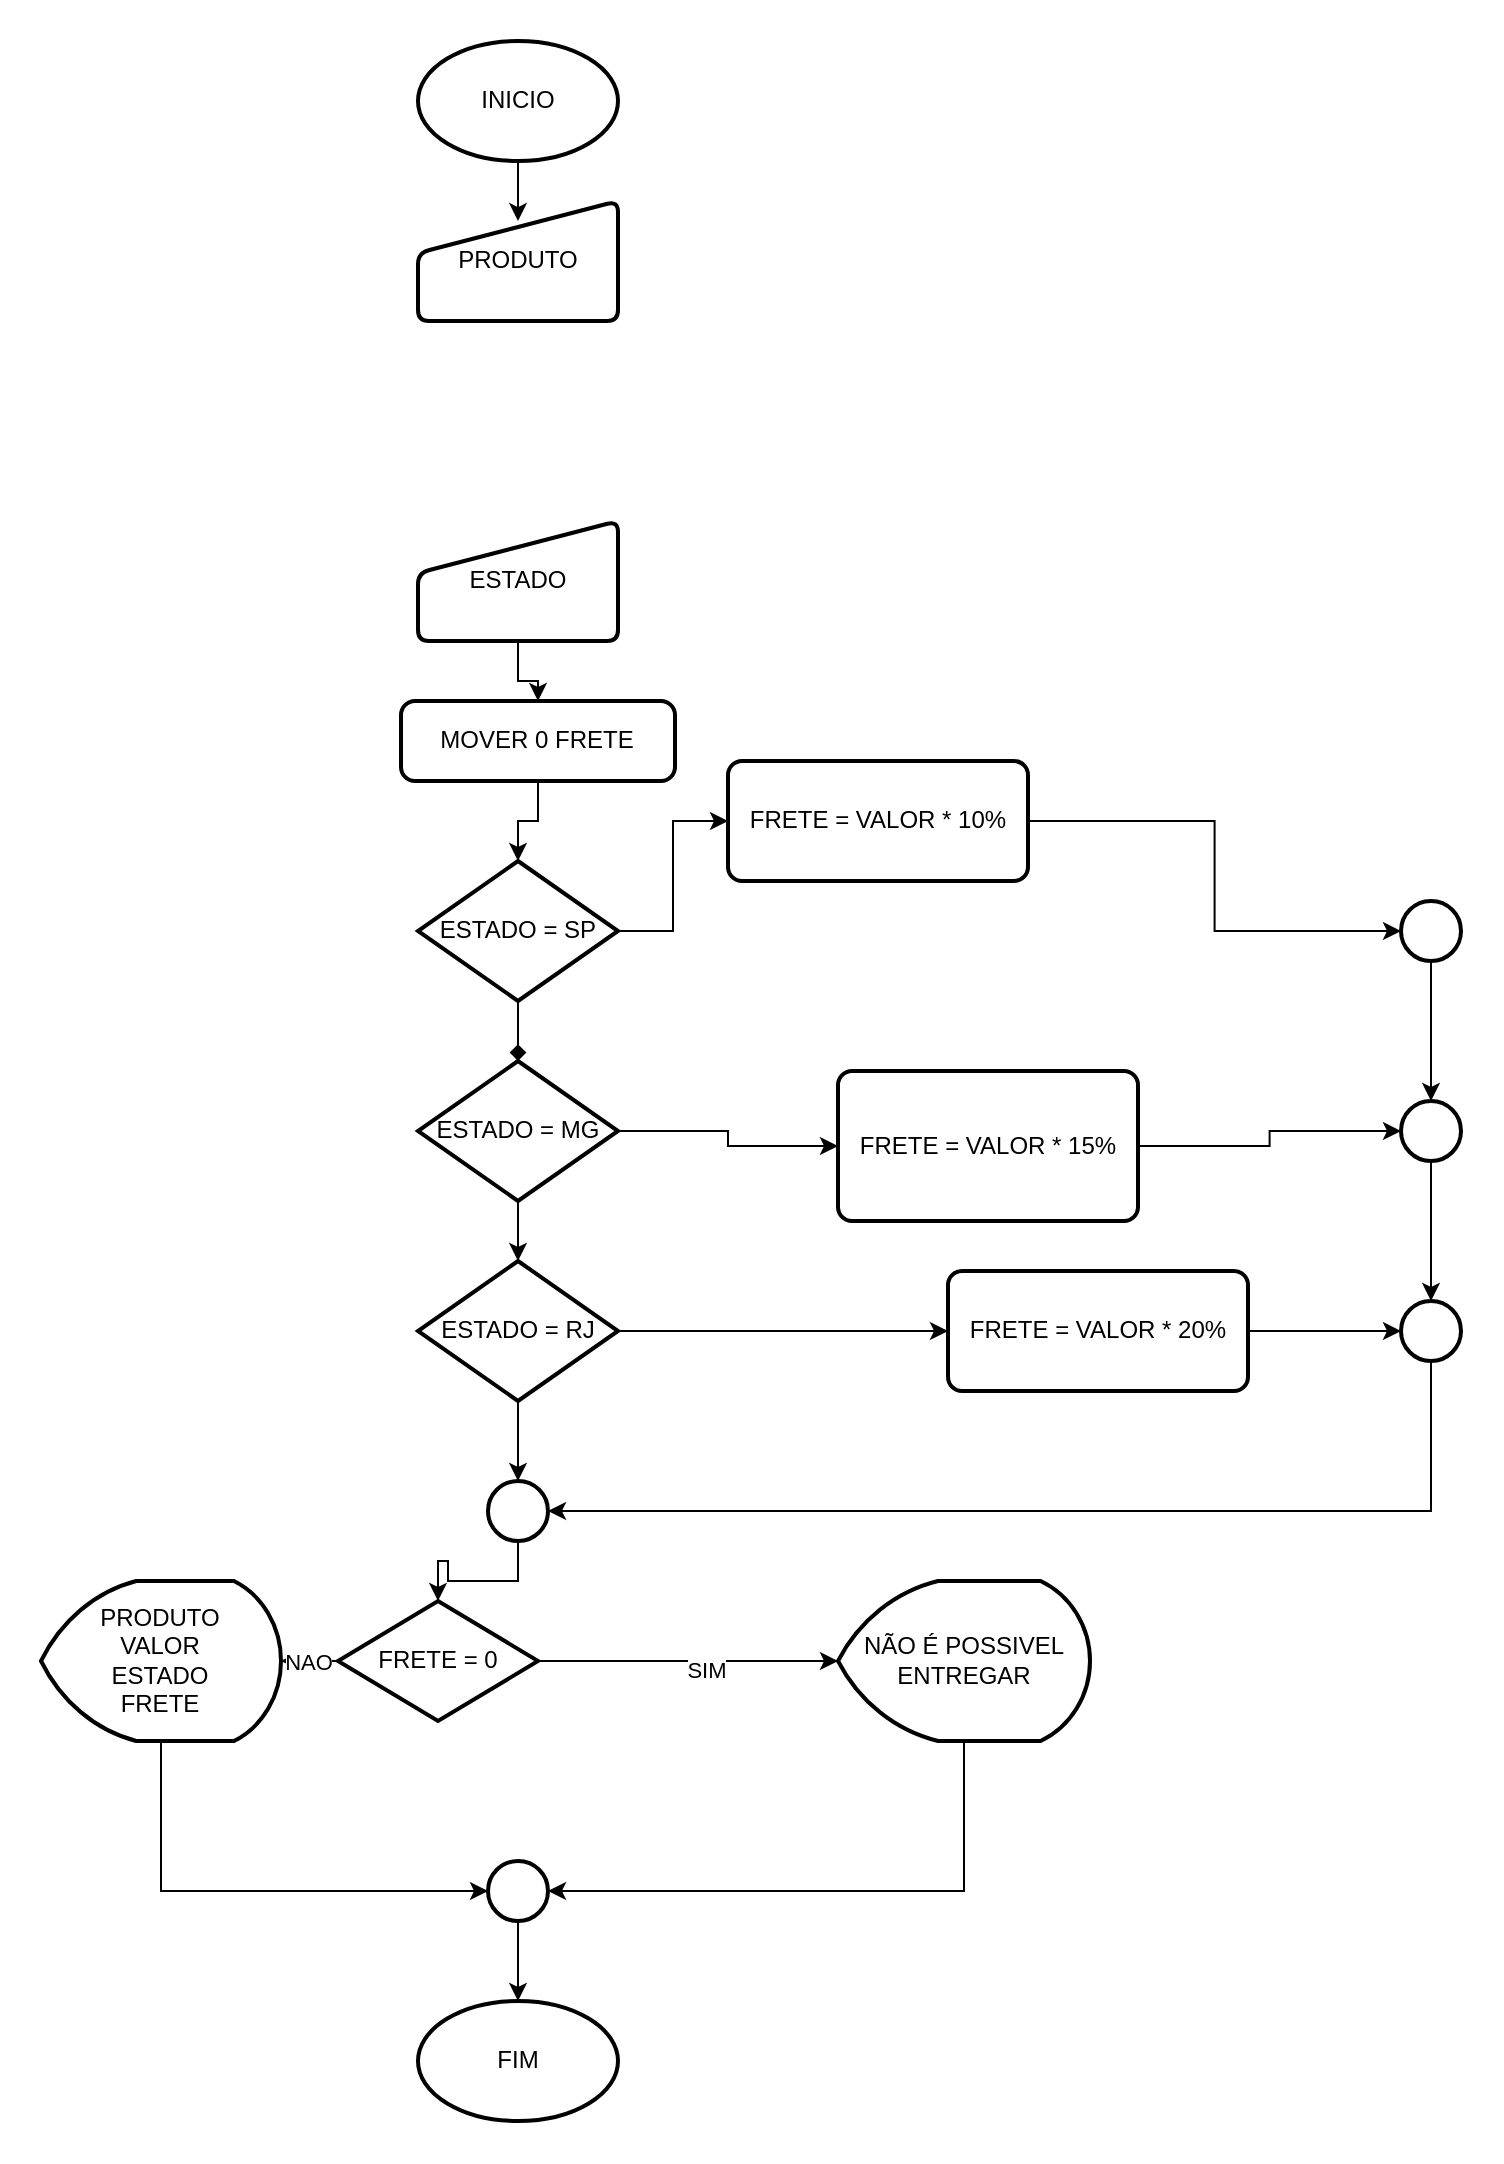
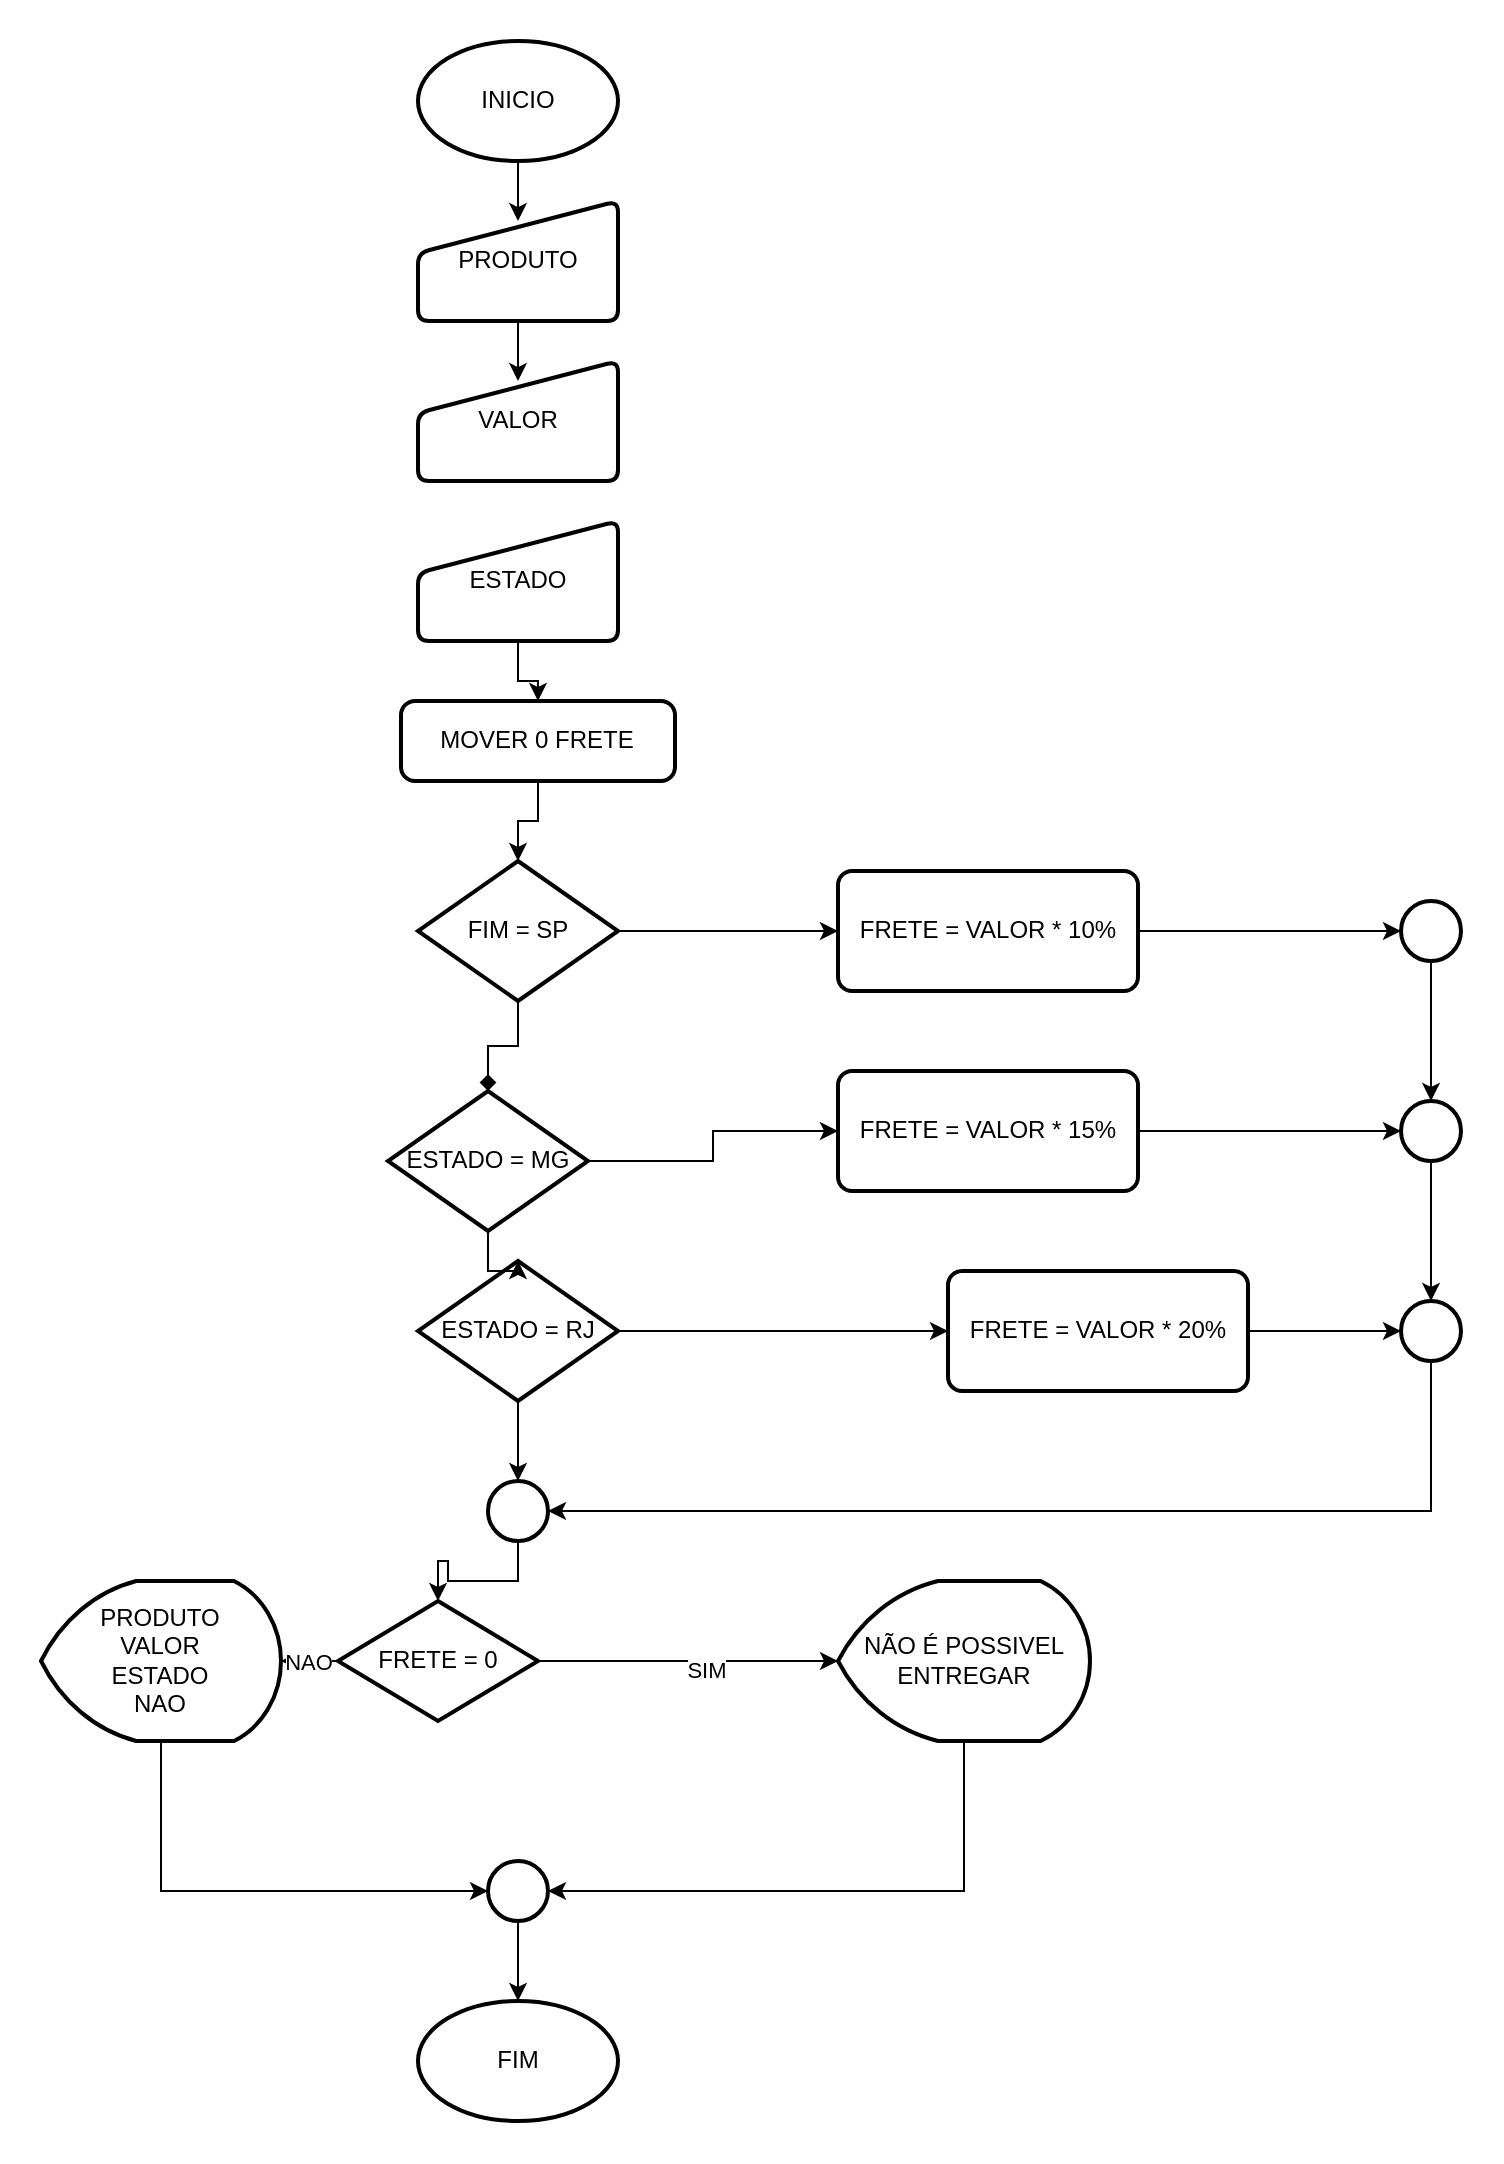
edge "PRODUTO" -> "VALOR": added
node "VALOR": added
node "FRETE = VALOR * 10%": moved (878, 821) -> (988, 931)
node "ESTADO = SP": label "ESTADO = SP" -> "FIM = SP"
node "ESTADO = MG": moved (518, 1131) -> (488, 1161)
node "FRETE = VALOR * 15%": size 300x150 -> 300x120
node "PRODUTO VALOR ESTADO FRETE": label "PRODUTO VALOR ESTADO FRETE" -> "PRODUTO VALOR ESTADO NAO"
